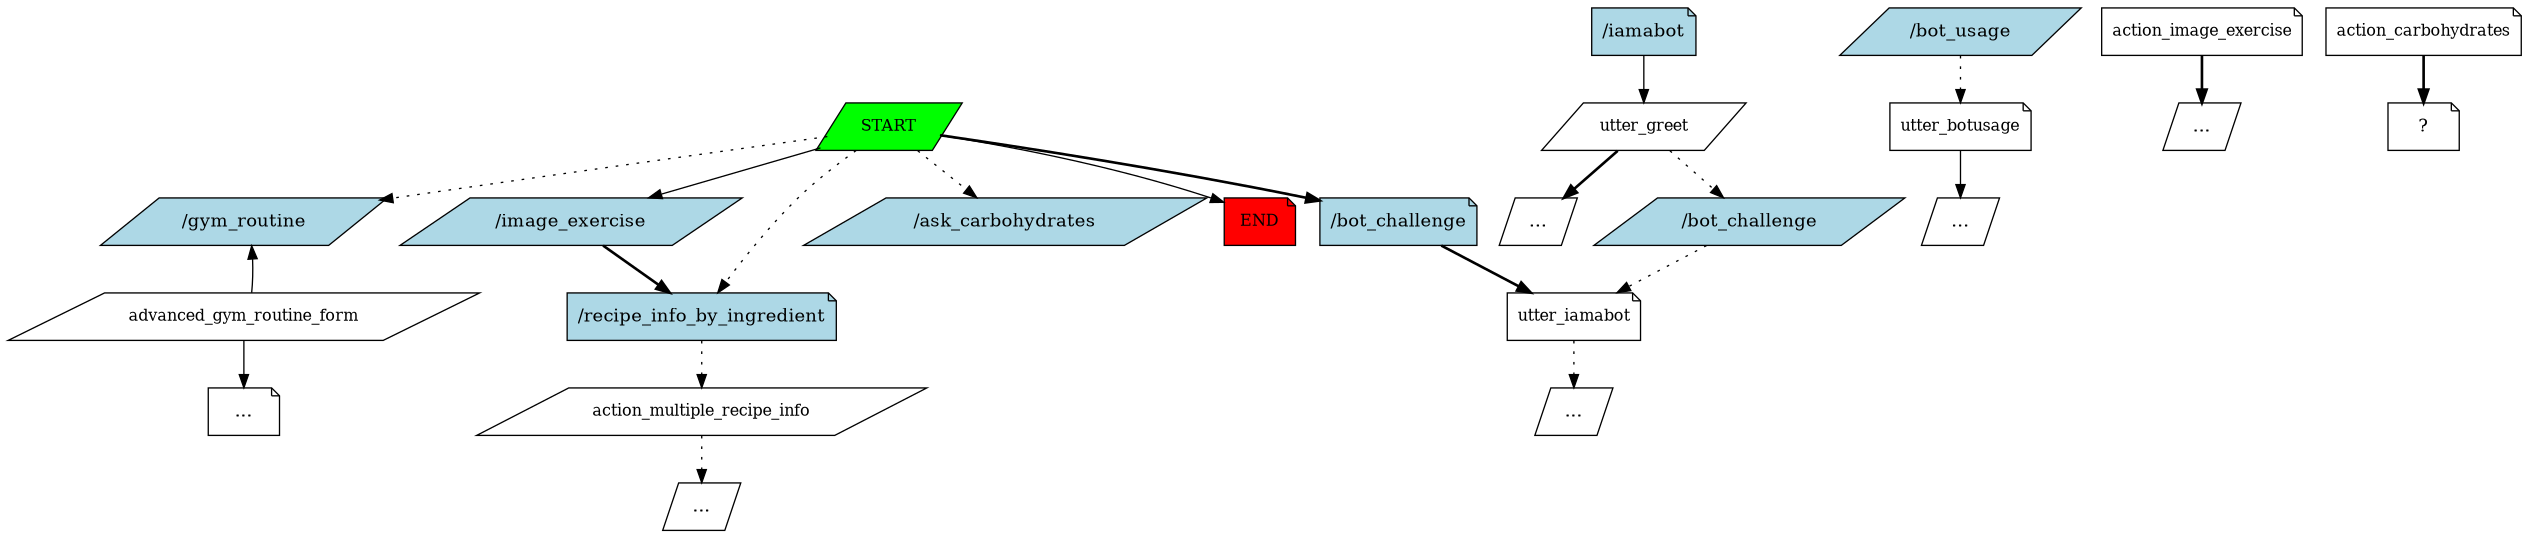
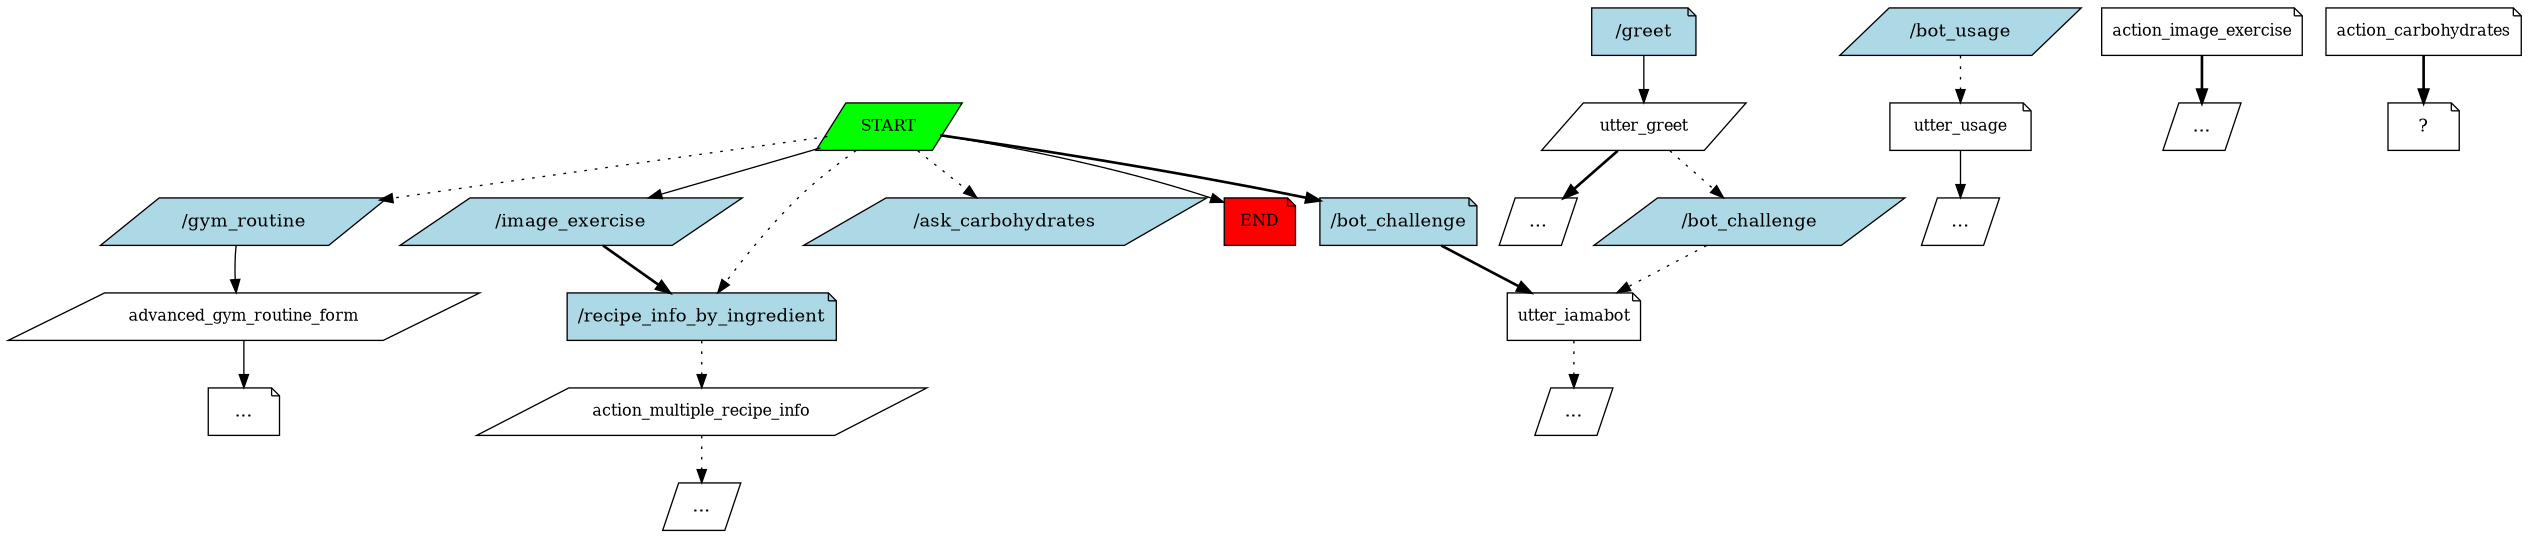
node "/iamabot": label "/iamabot" -> "/greet"
node "utter_botusage": label "utter_botusage" -> "utter_usage"
edge "advanced_gym_routine_form" -> "/gym_routine": reversed
